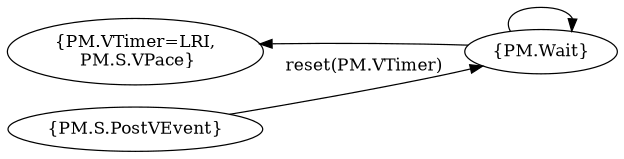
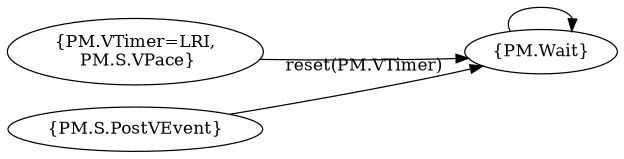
edge "{PM.Wait}" -> "{PM.VTimer=LRI, PM.S.VPace}": reversed
